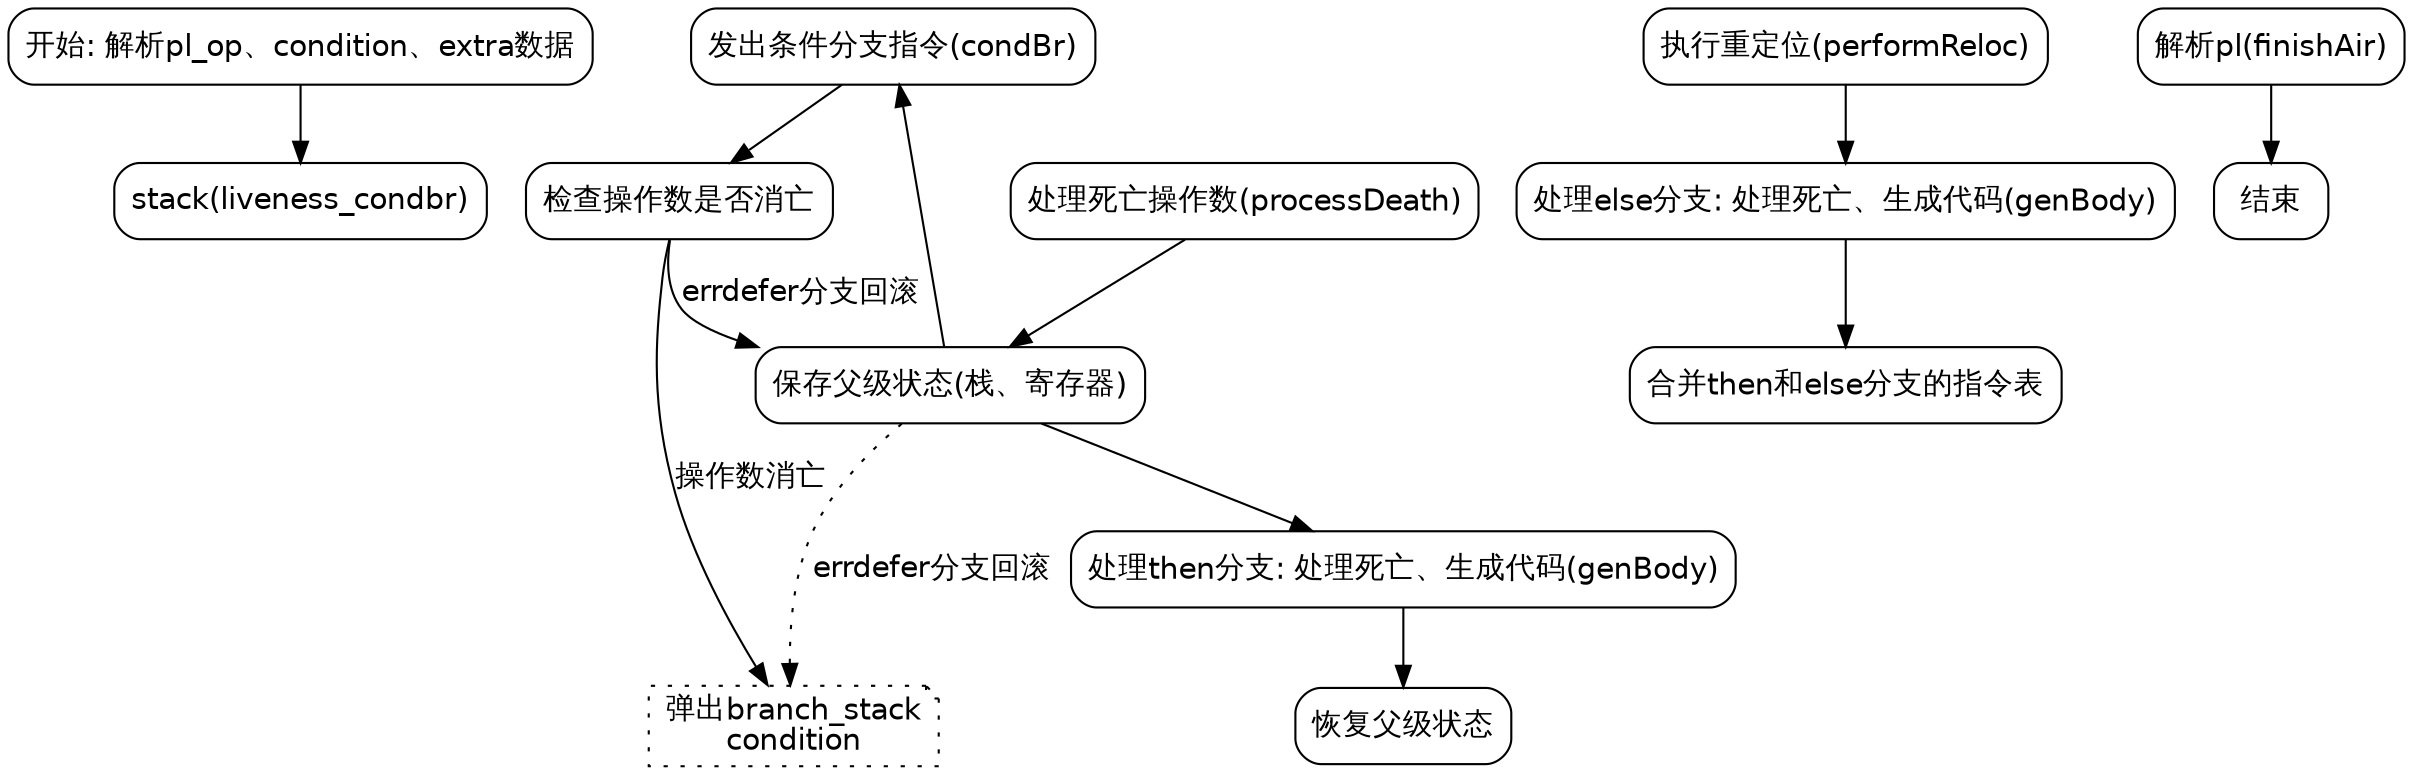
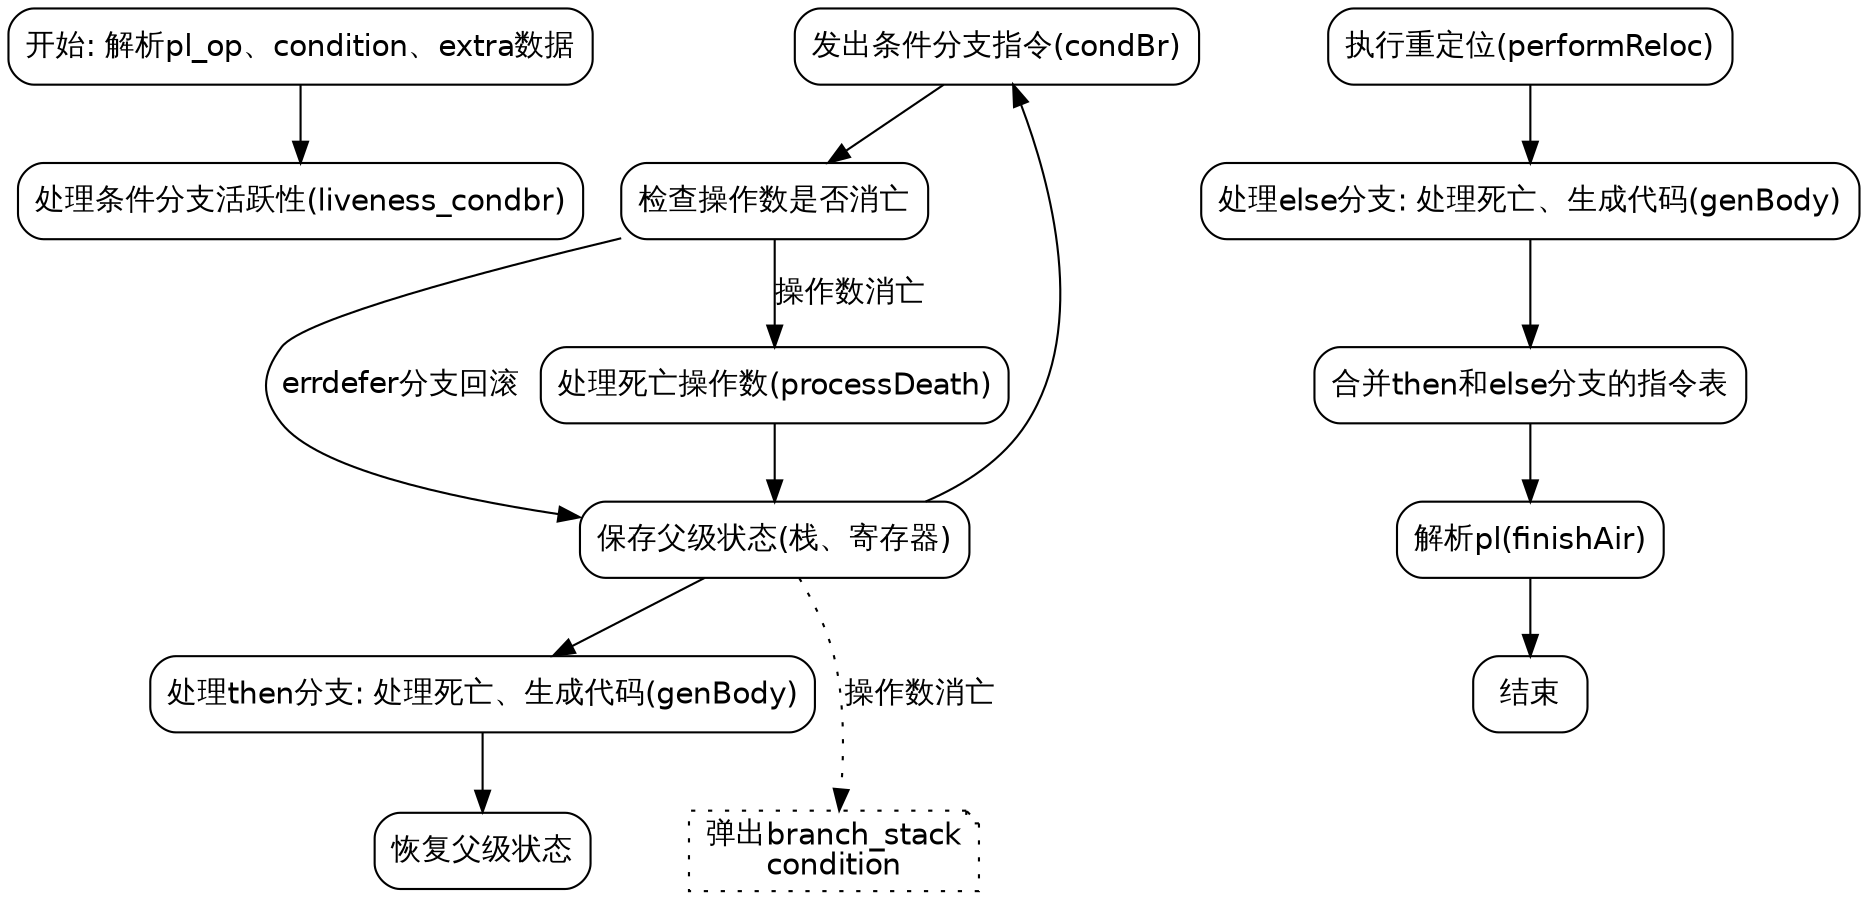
node "stack(liveness_condbr)": label "stack(liveness_condbr)" -> "处理条件分支活跃性(liveness_condbr)"
edge "合并then和else分支的指令表" -> "解析pl(finishAir)": added
edge "检查操作数是否消亡" -> "弹出branch_stack condition": now "检查操作数是否消亡" -> "处理死亡操作数(processDeath)"
edge "保存父级状态(栈、寄存器)" -> "弹出branch_stack condition": label "errdefer分支回滚" -> "操作数消亡"
